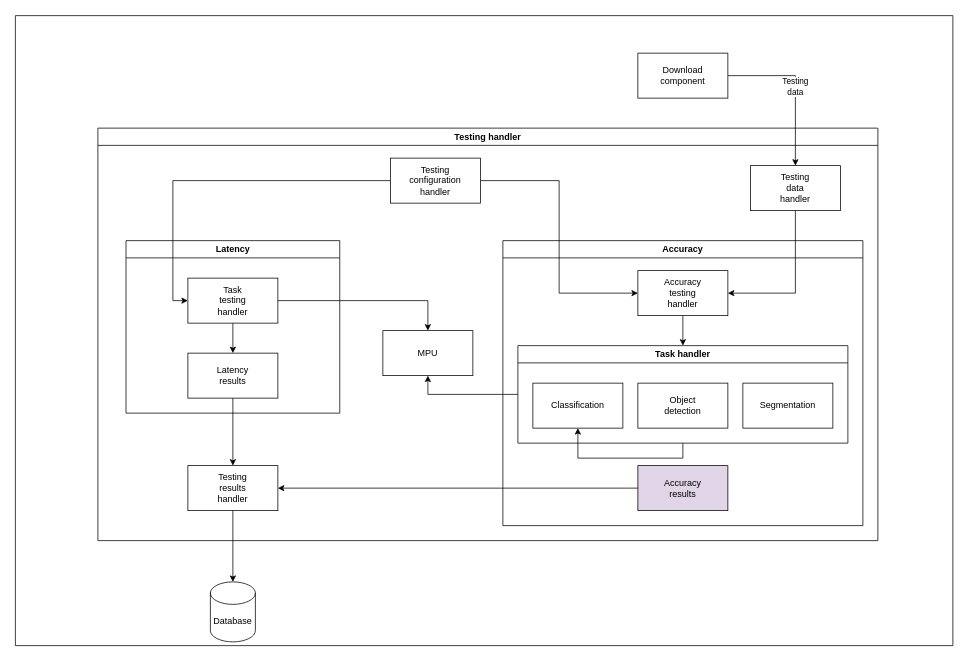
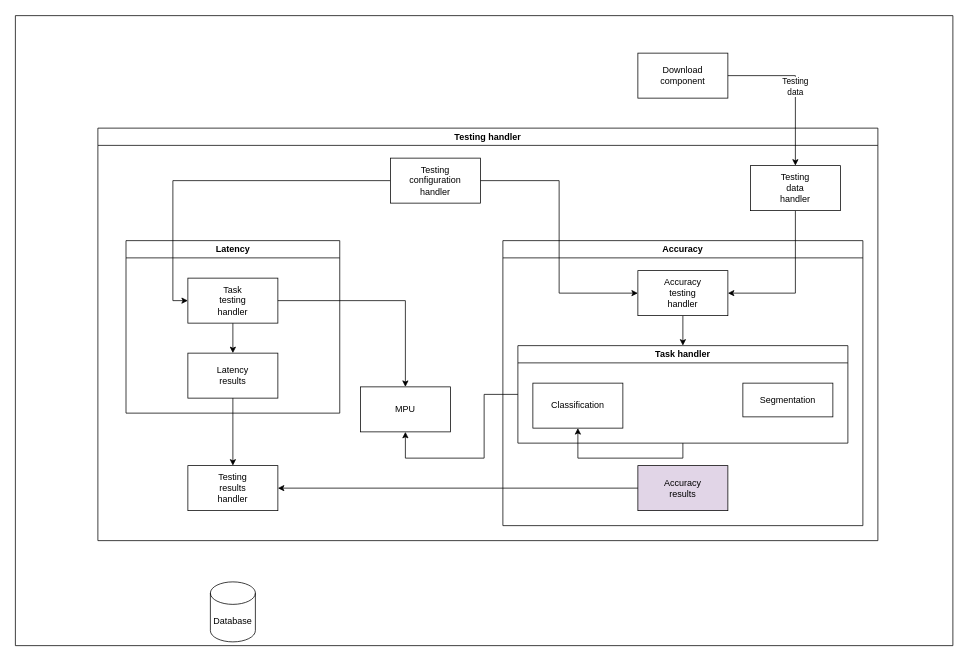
node "MPU": moved (428, 353) -> (405, 409)
node "Object detection": removed
node "Segmentation": size 90x45 -> 90x34
edge "Testing results handler" -> "Database": removed
